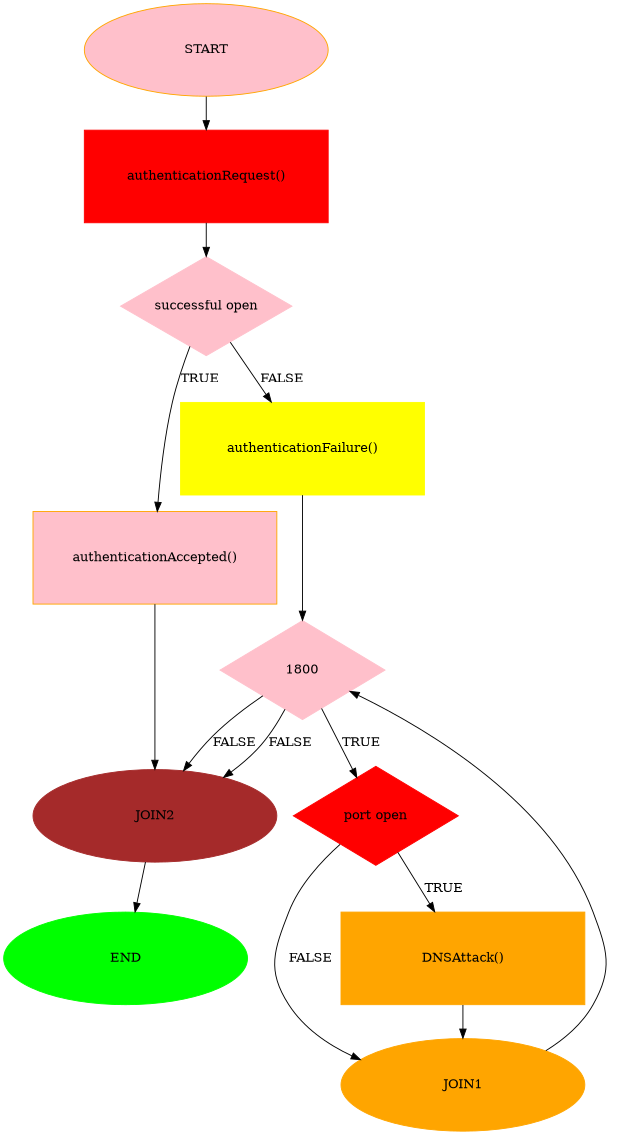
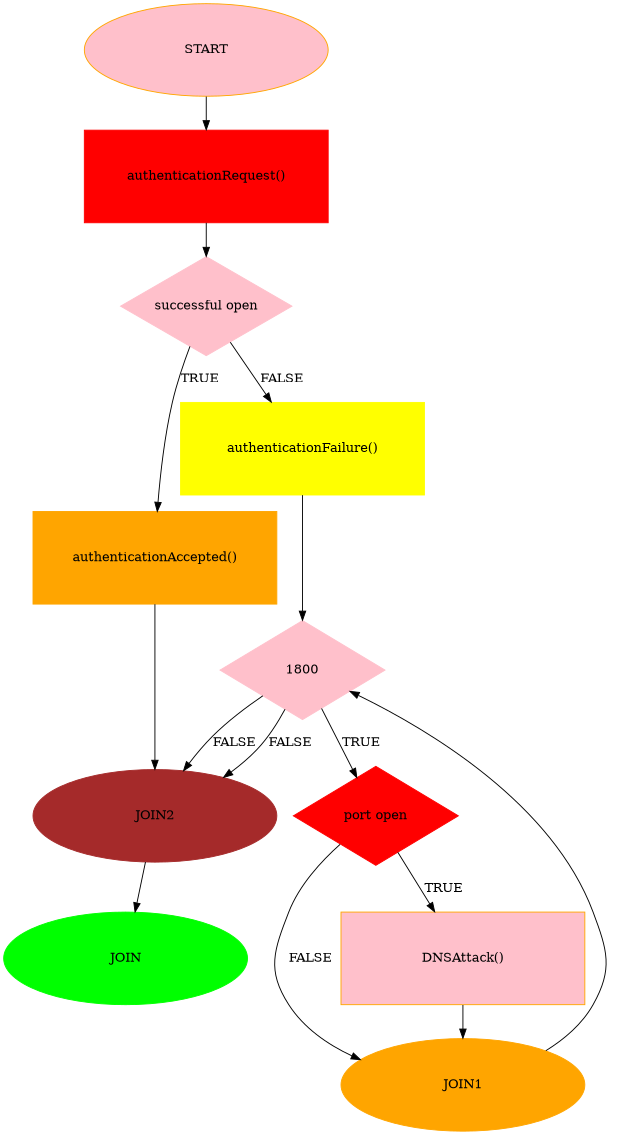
node "authenticationAccepted()": fillcolor pink -> orange
node "END": label "END" -> "JOIN"
node "DNSAttack()": fillcolor orange -> pink
